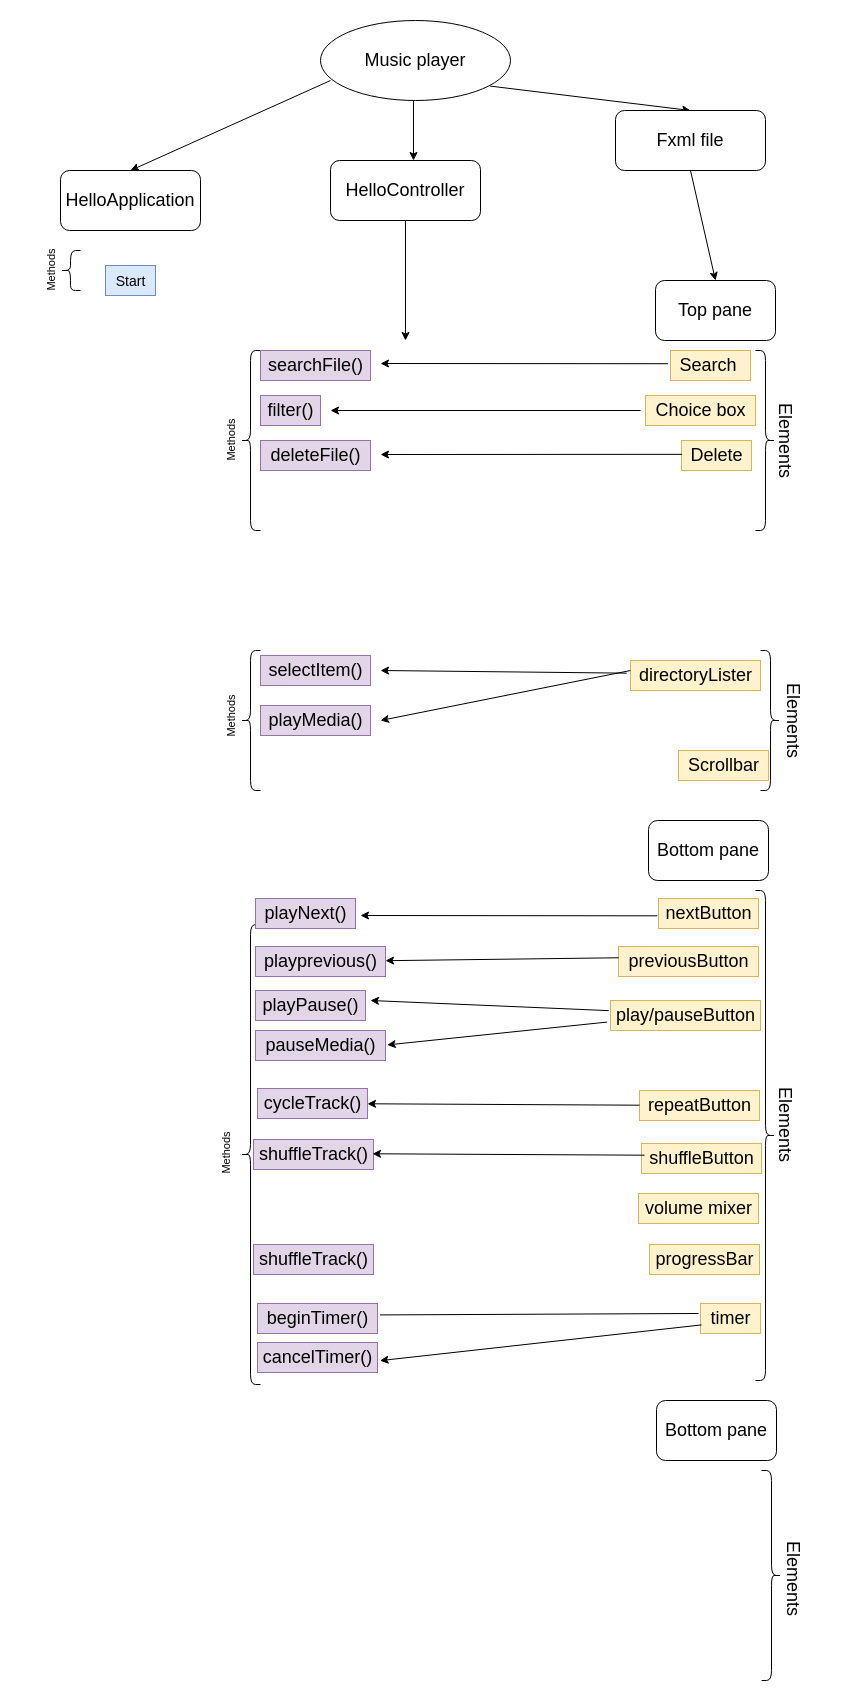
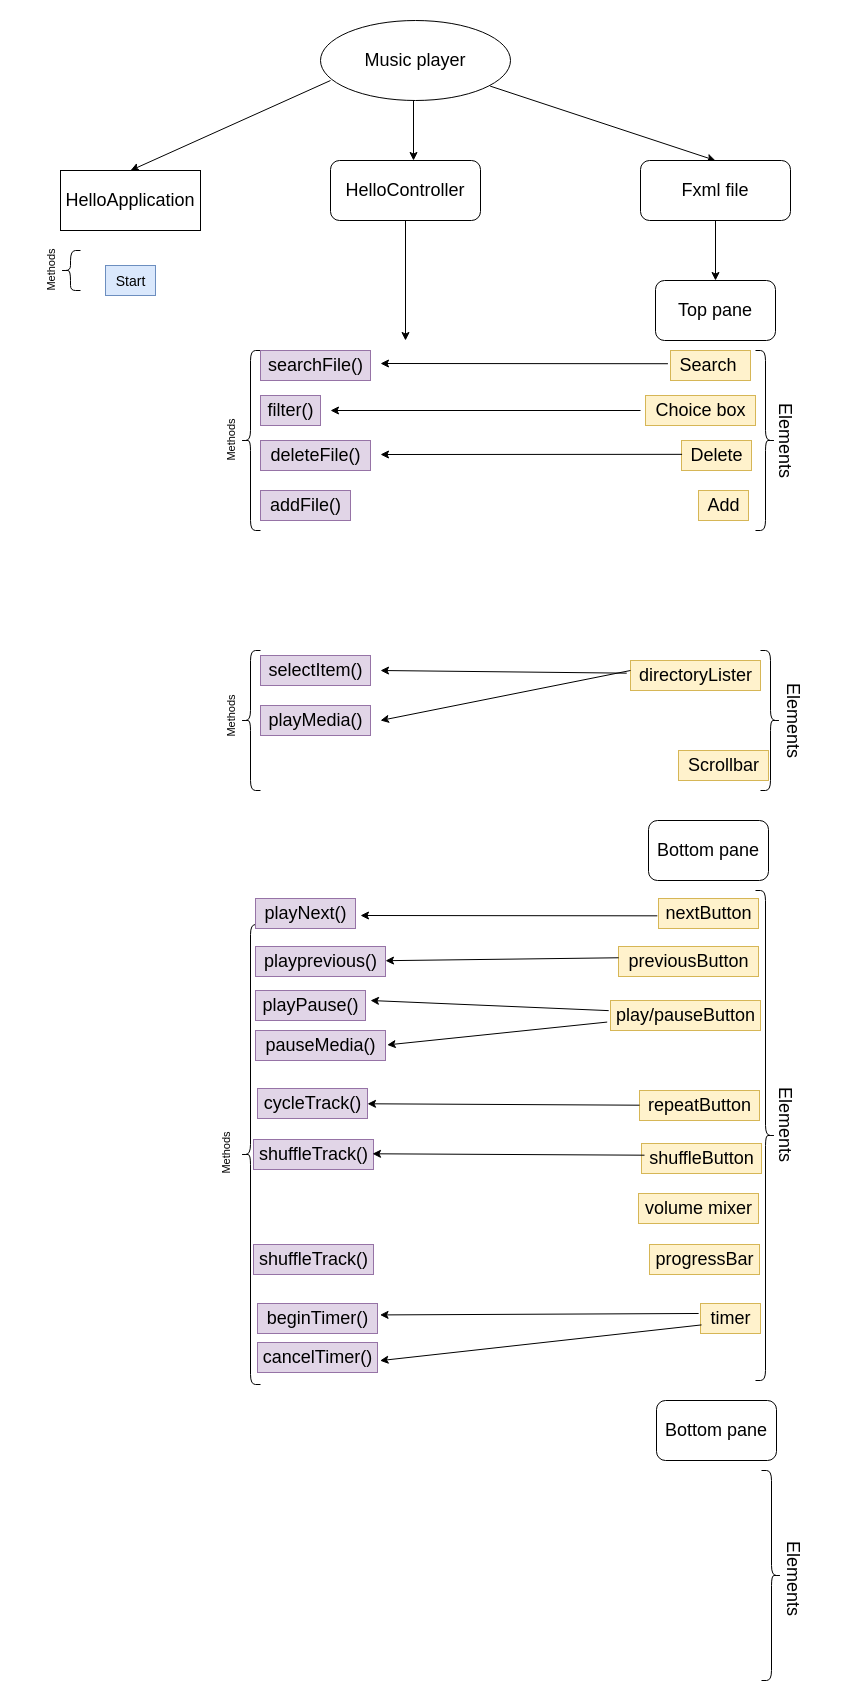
node "Fxml file": moved (691, 141) -> (716, 191)
node "HelloApplication": shape rounded rectangle -> rectangle
node "addFile()": added
node "Add": added
edge "beginTimer()" -- "timer": arrowhead none -> classic
